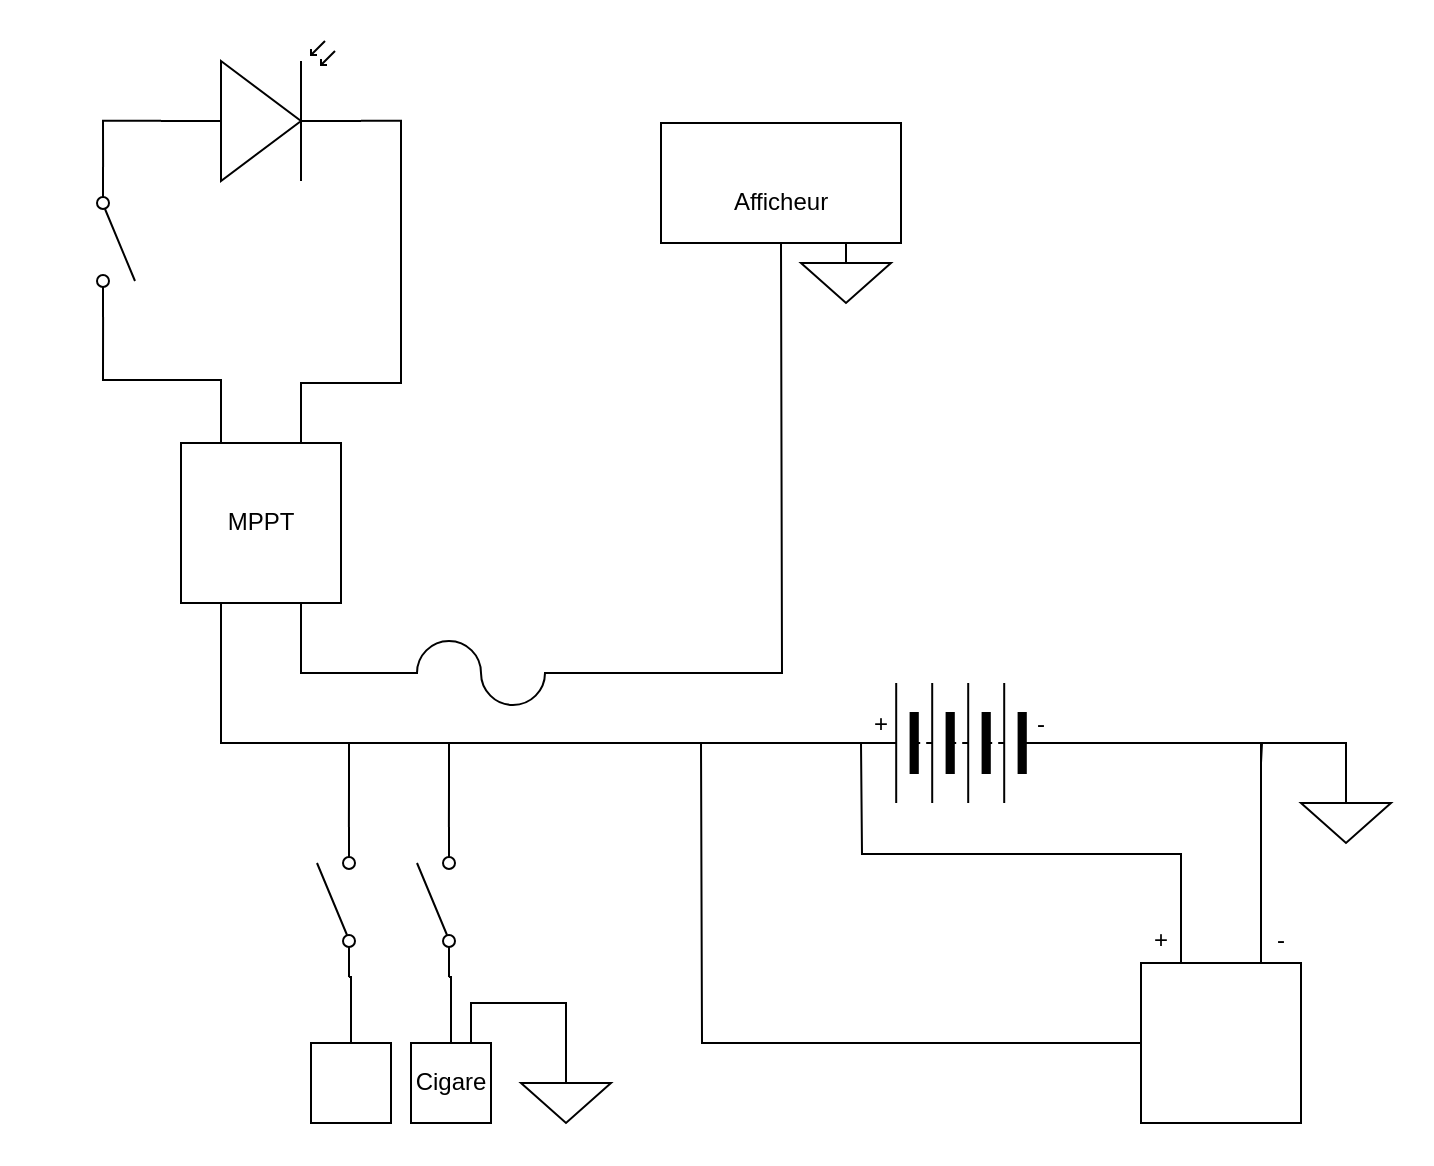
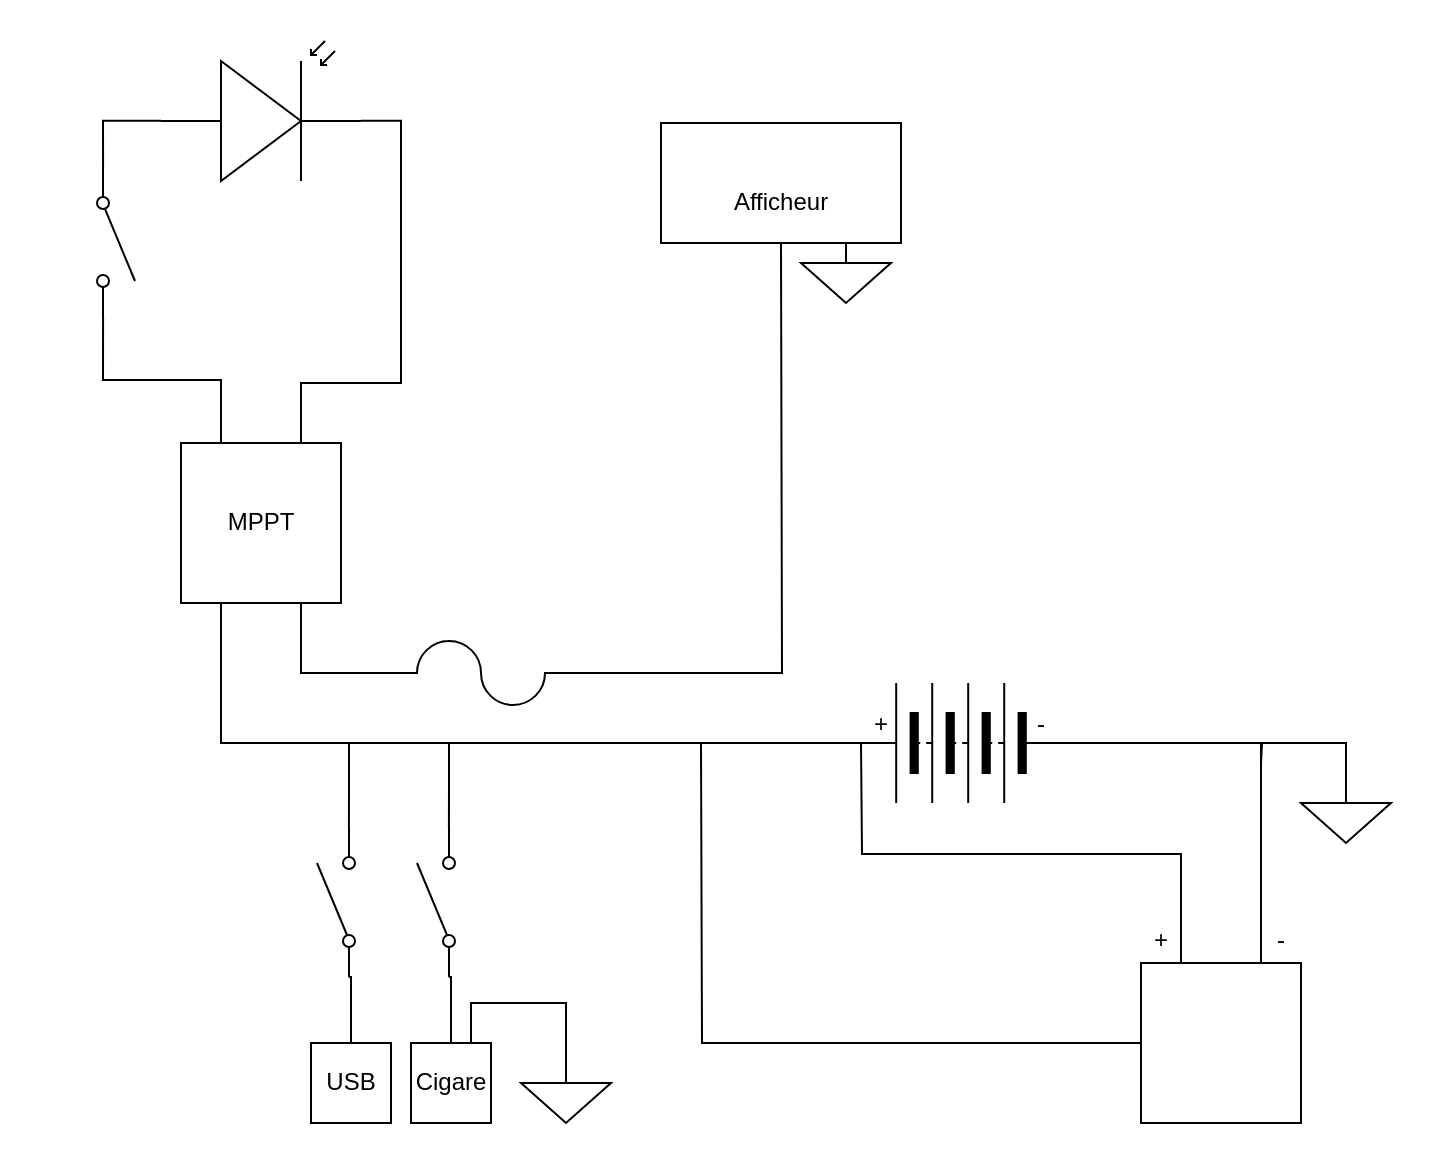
node "USB": added
